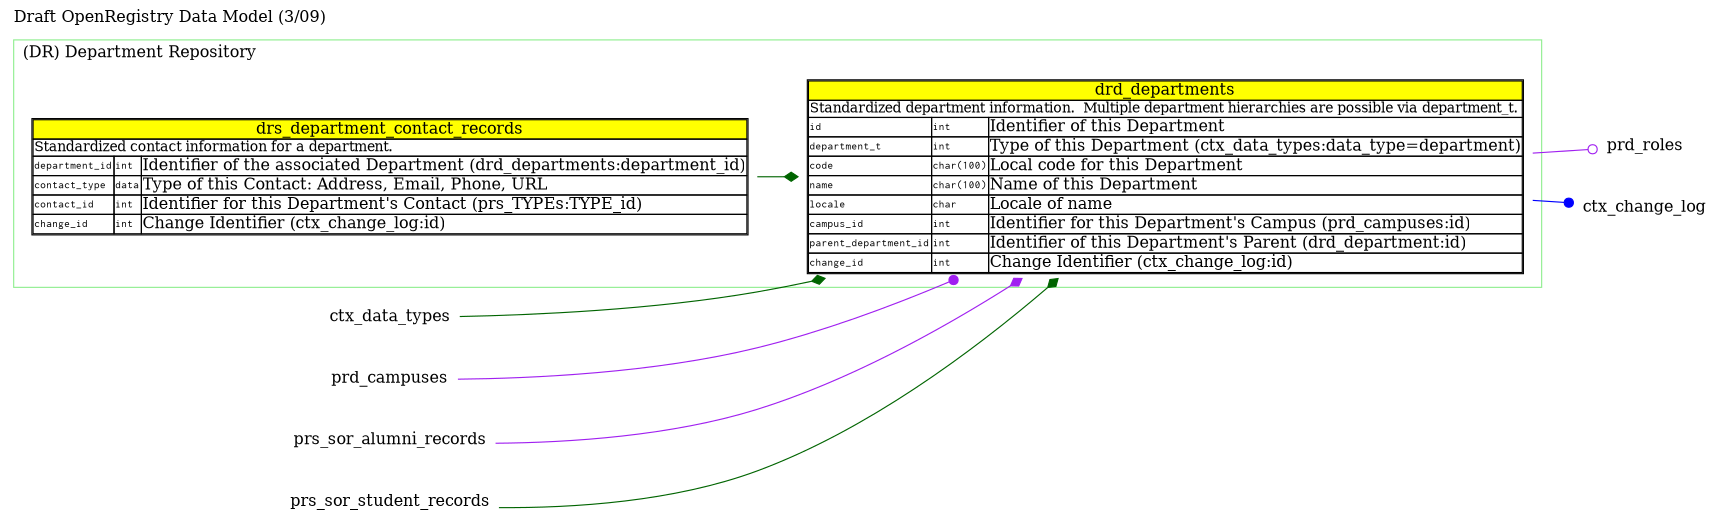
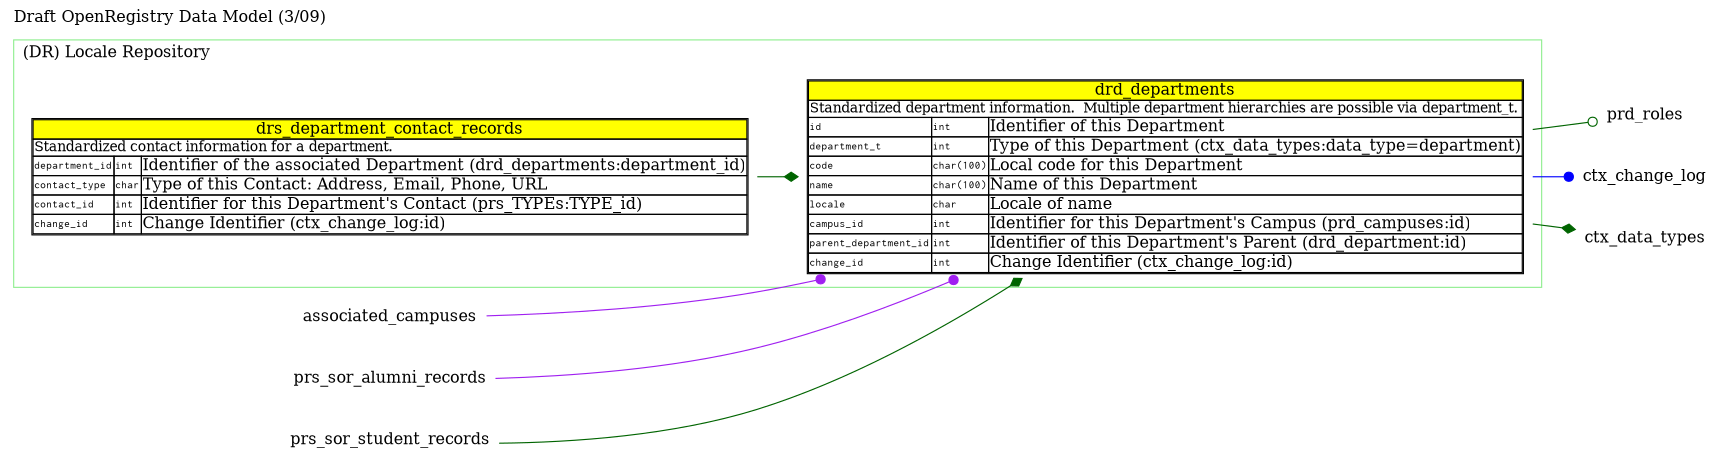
cluster "(DR) Department Repository": label "(DR) Department Repository" -> "(DR) Locale Repository"
edge "drd_departments" -> "prd_roles": color purple -> darkgreen
node "drs_department_contact_records": text "data" -> "char"
edge "ctx_data_types" -> "drd_departments": reversed
node "prd_campuses": label "prd_campuses" -> "associated_campuses"
edge "prs_sor_alumni_records" -> "drd_departments": arrowhead diamond -> dot
